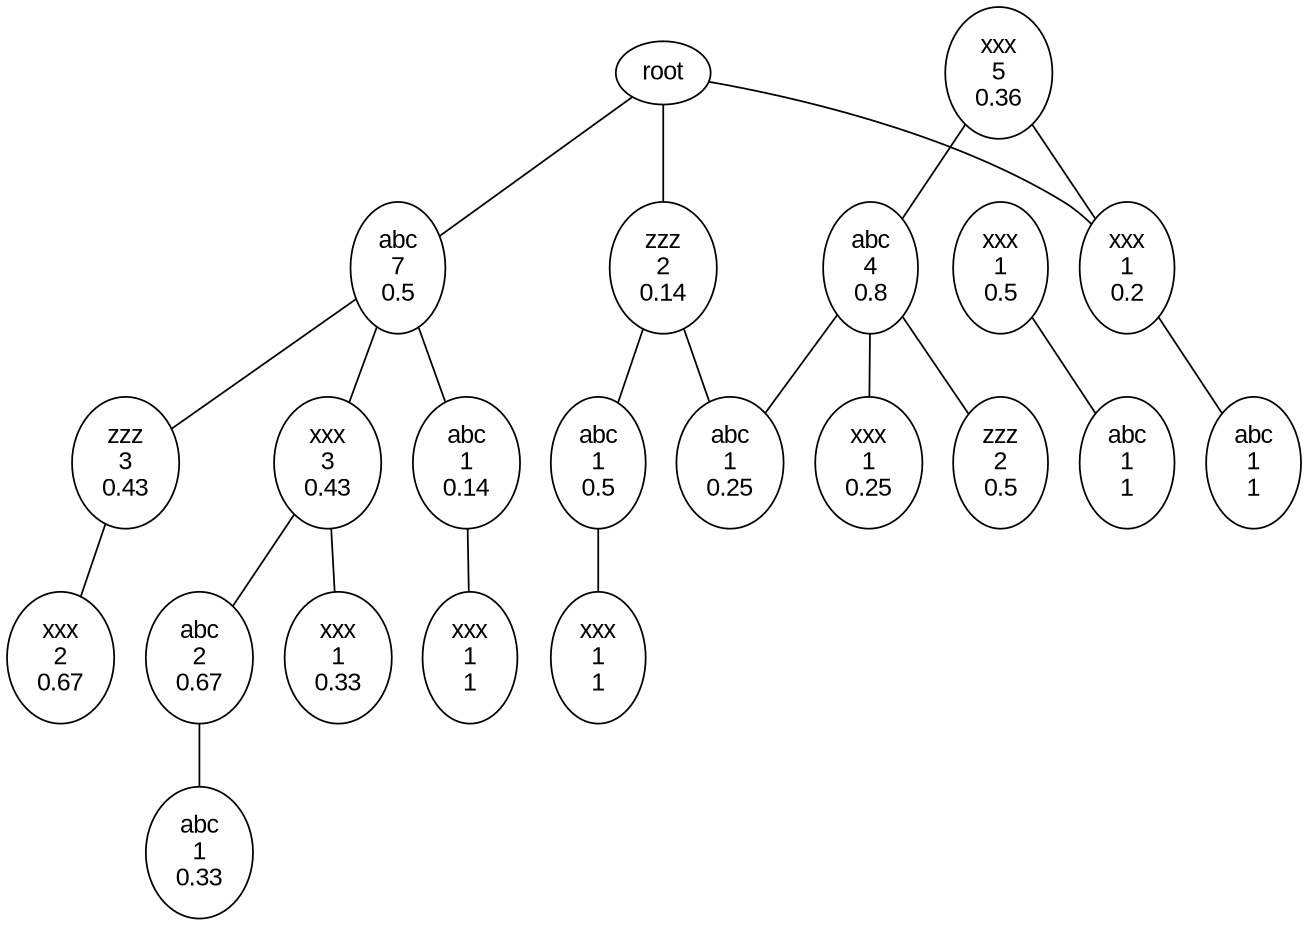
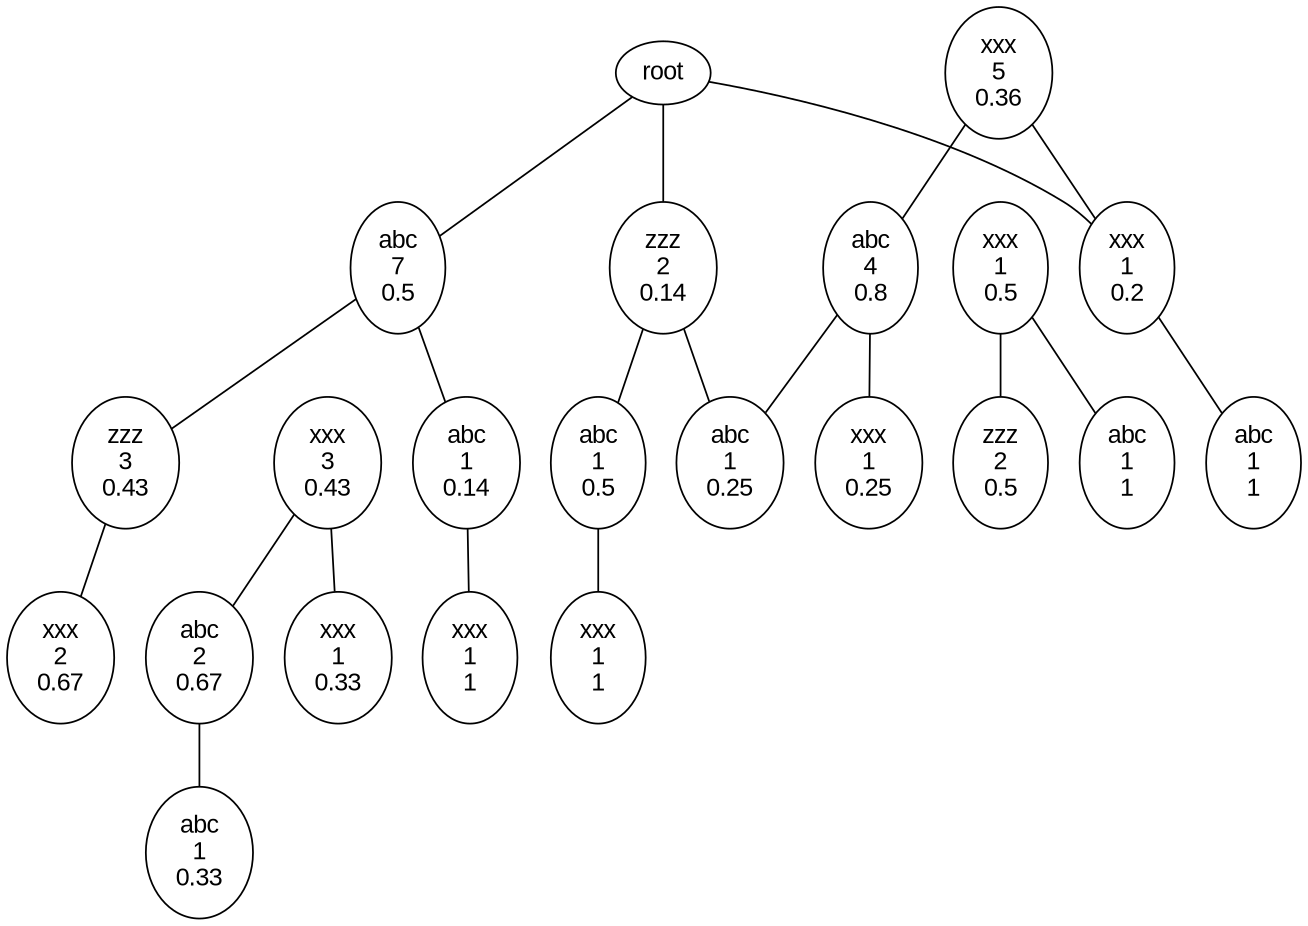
edge "abc 7 0.5" -- "xxx 3 0.43": removed
edge "abc 4 0.8" -- "zzz 2 0.5": now "xxx 1 0.5" -- "zzz 2 0.5"
